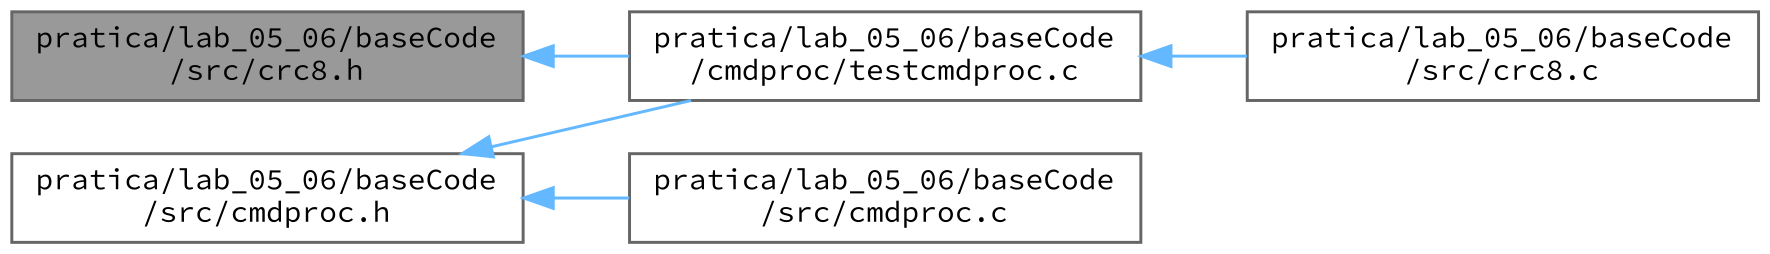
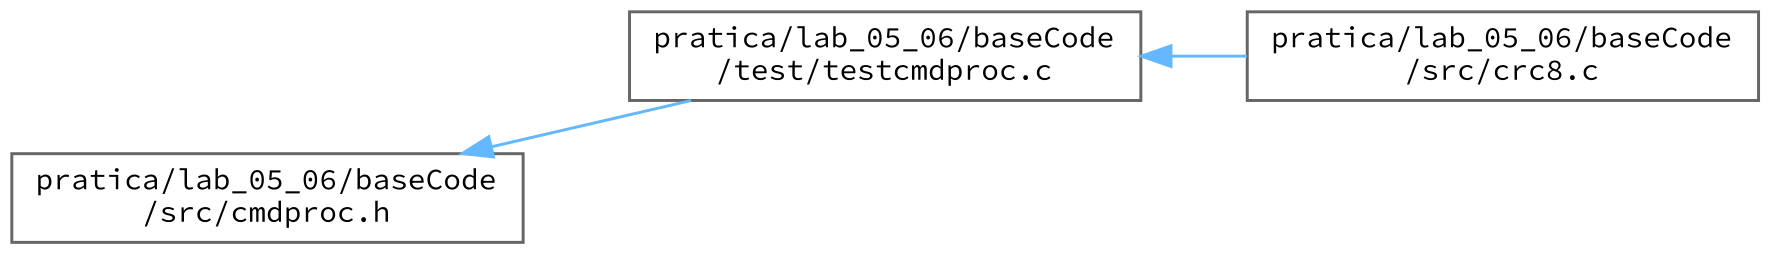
node "pratica/lab_05_06/baseCode /src/crc8.h": removed
node "pratica/lab_05_06/baseCode /cmdproc/testcmdproc.c": label "pratica/lab_05_06/baseCode /cmdproc/testcmdproc.c" -> "pratica/lab_05_06/baseCode /test/testcmdproc.c"
node "pratica/lab_05_06/baseCode /src/cmdproc.c": removed
